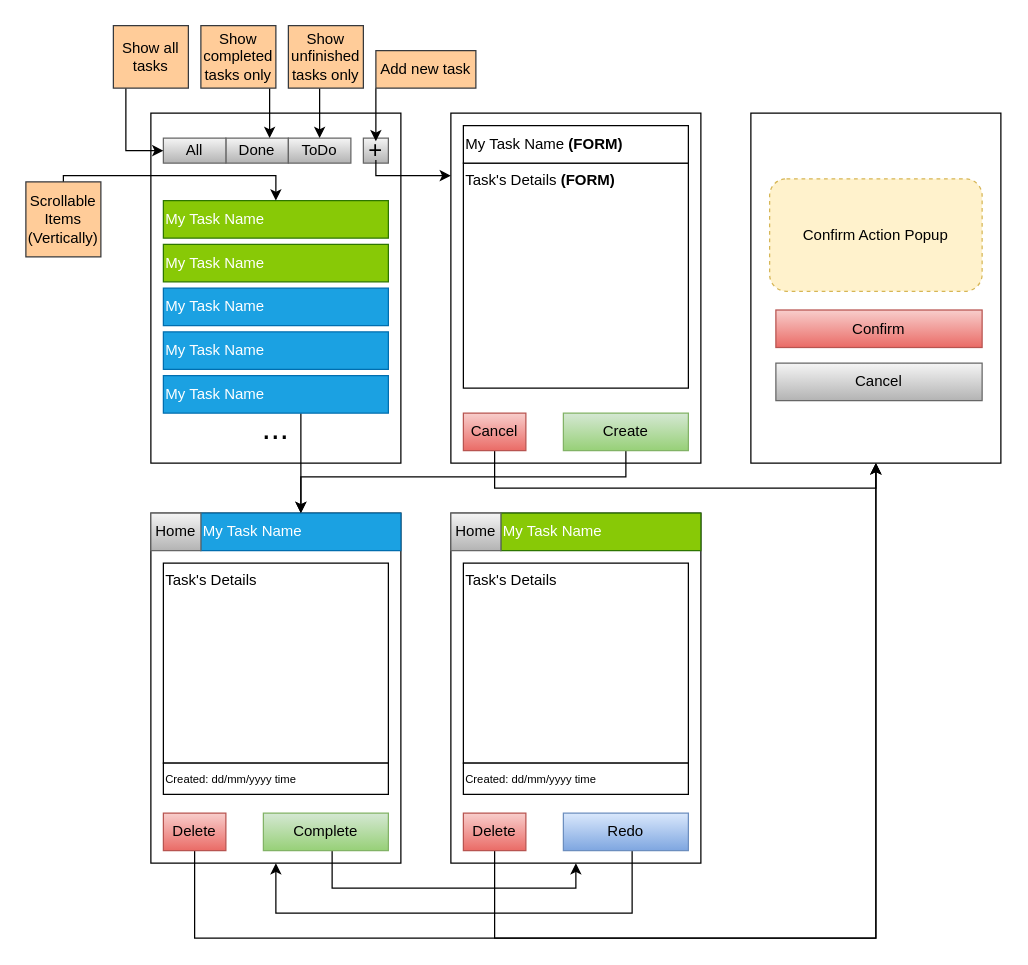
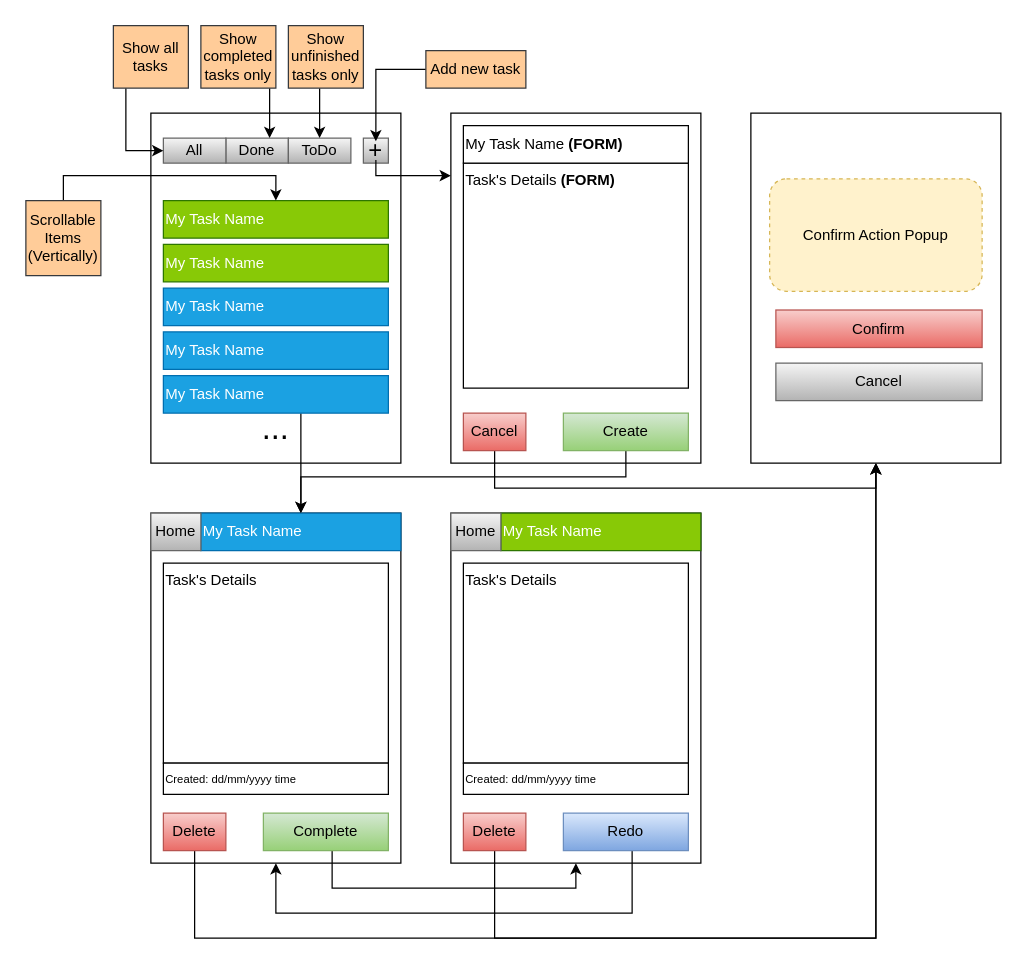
node "Add new task": moved (426, 69) -> (476, 69)
node "Scrollable Items (Vertically)": moved (63, 219) -> (63, 238)
